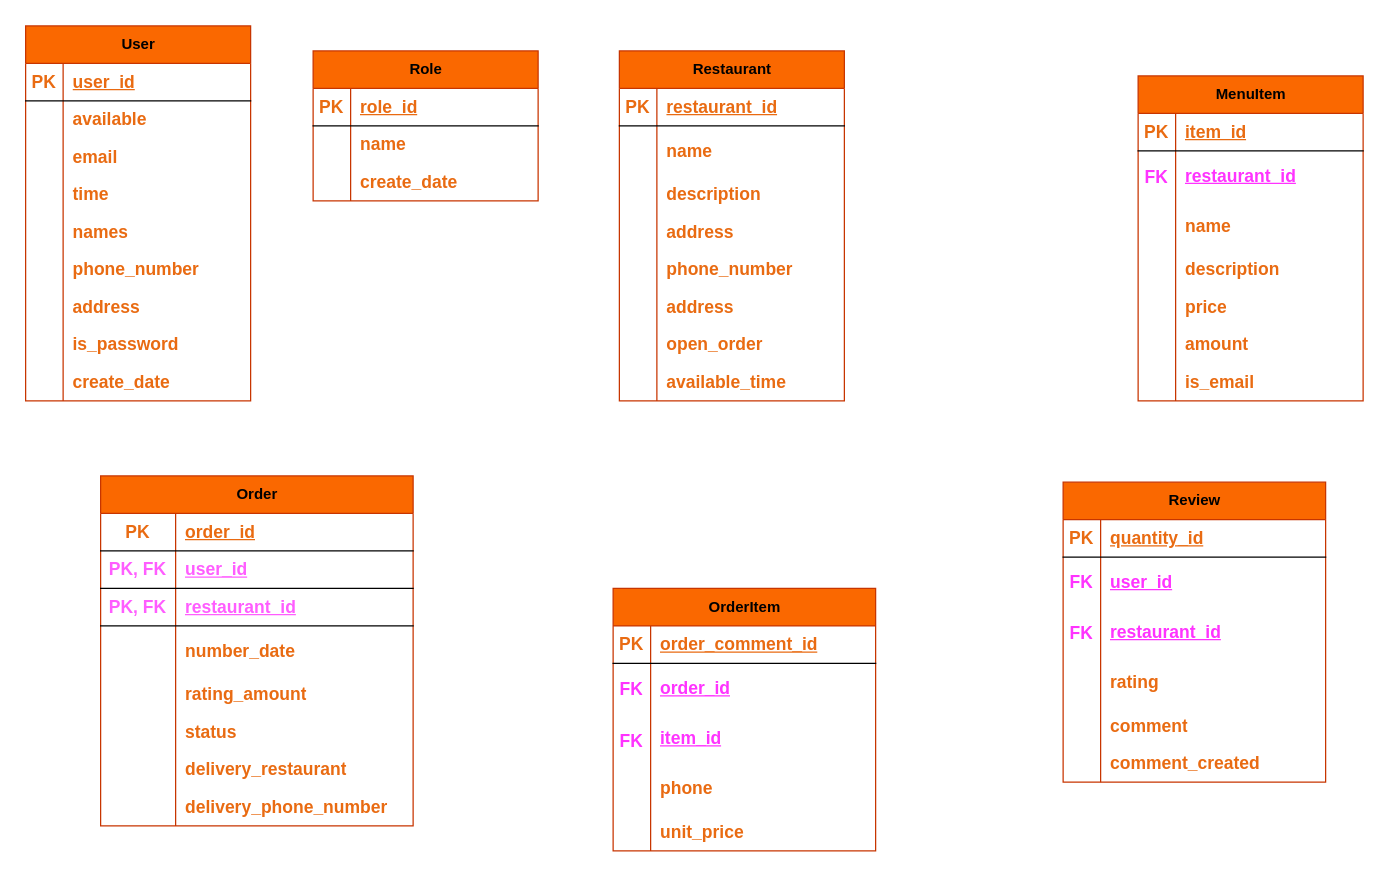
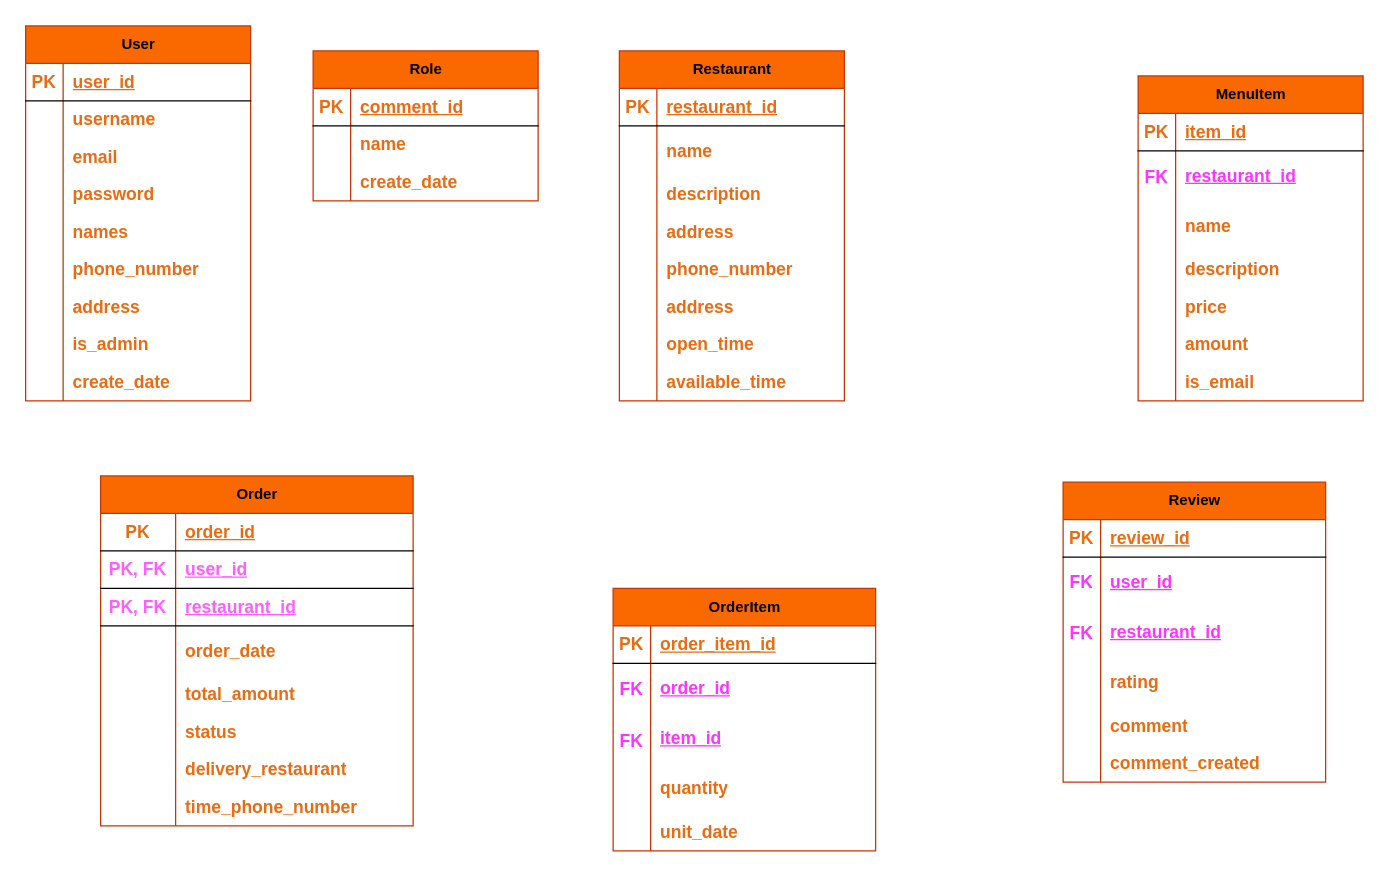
node "role_id": label "role_id" -> "comment_id"
node "available": label "available" -> "username"
node "time": label "time" -> "password"
node "is_password": label "is_password" -> "is_admin"
node "open_order": label "open_order" -> "open_time"
node "quantity_id": label "quantity_id" -> "review_id"
node "order_comment_id": label "order_comment_id" -> "order_item_id"
node "number_date": label "number_date" -> "order_date"
node "rating_amount": label "rating_amount" -> "total_amount"
node "phone": label "phone" -> "quantity"
node "delivery_phone_number": label "delivery_phone_number" -> "time_phone_number"
node "unit_price": label "unit_price" -> "unit_date"
